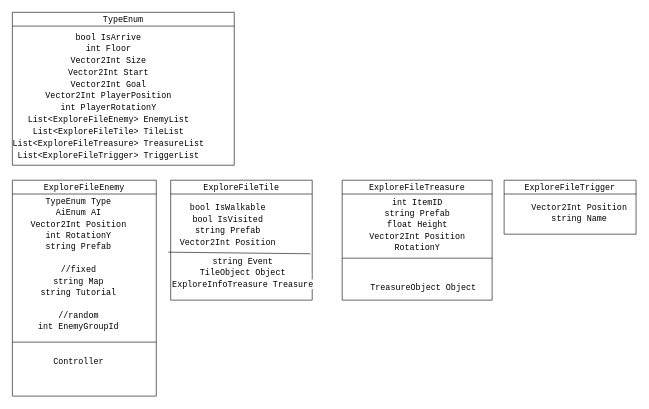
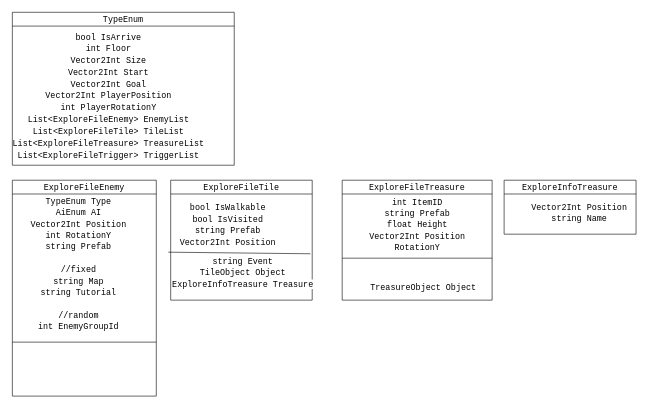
node "ExploreFileTrigger": label "ExploreFileTrigger" -> "ExploreInfoTreasure"
node "Controller": removed
